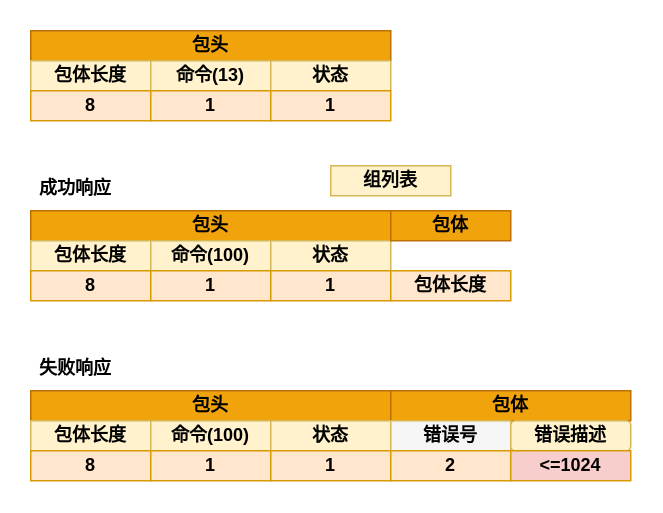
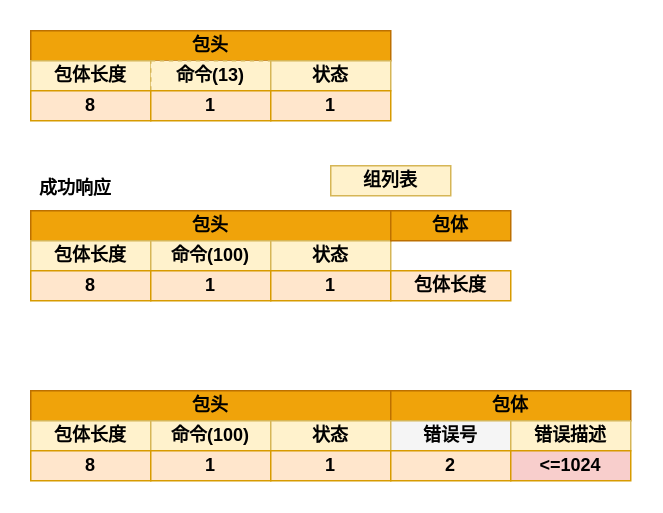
node "命令(13)": style solid -> dashed
node "失败响应": removed
node "错误描述": shape rounded rectangle -> rectangle
